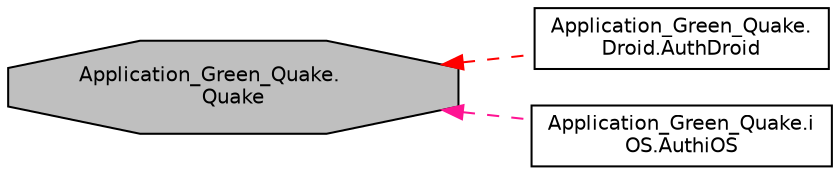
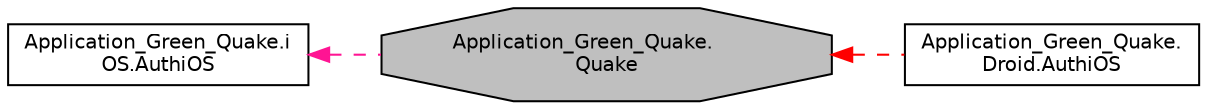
node "Application_Green_Quake. Droid.AuthDroid": label "Application_Green_Quake. Droid.AuthDroid" -> "Application_Green_Quake. Droid.AuthiOS"
edge "Application_Green_Quake.i OS.AuthiOS" -> "Application_Green_Quake. Quake": reversed
